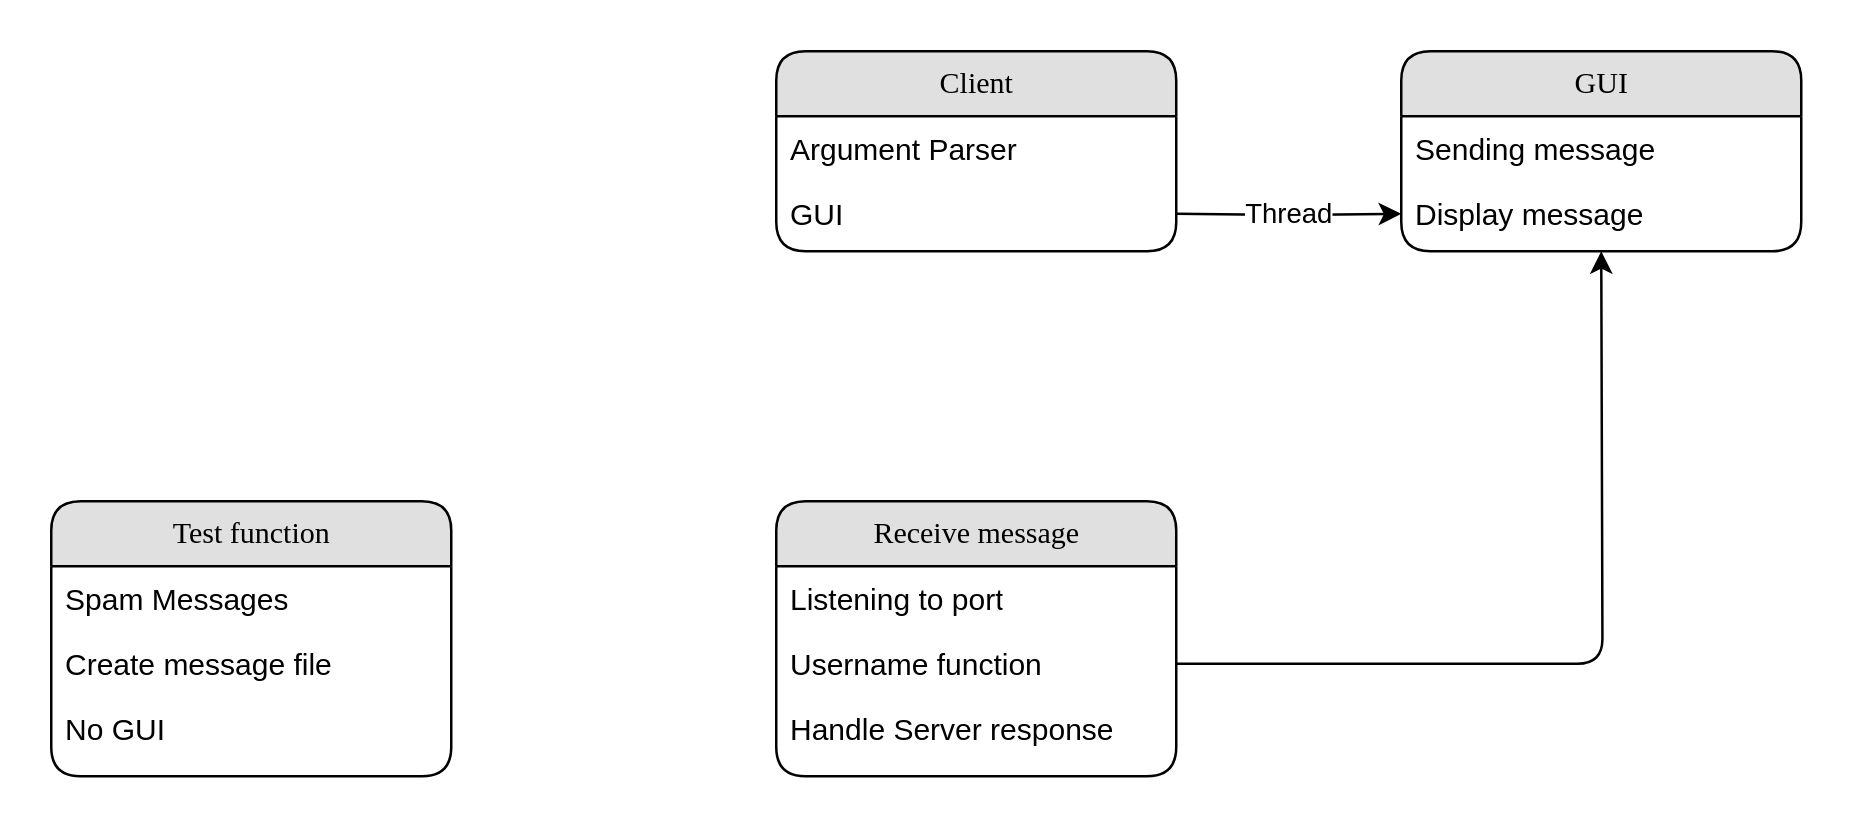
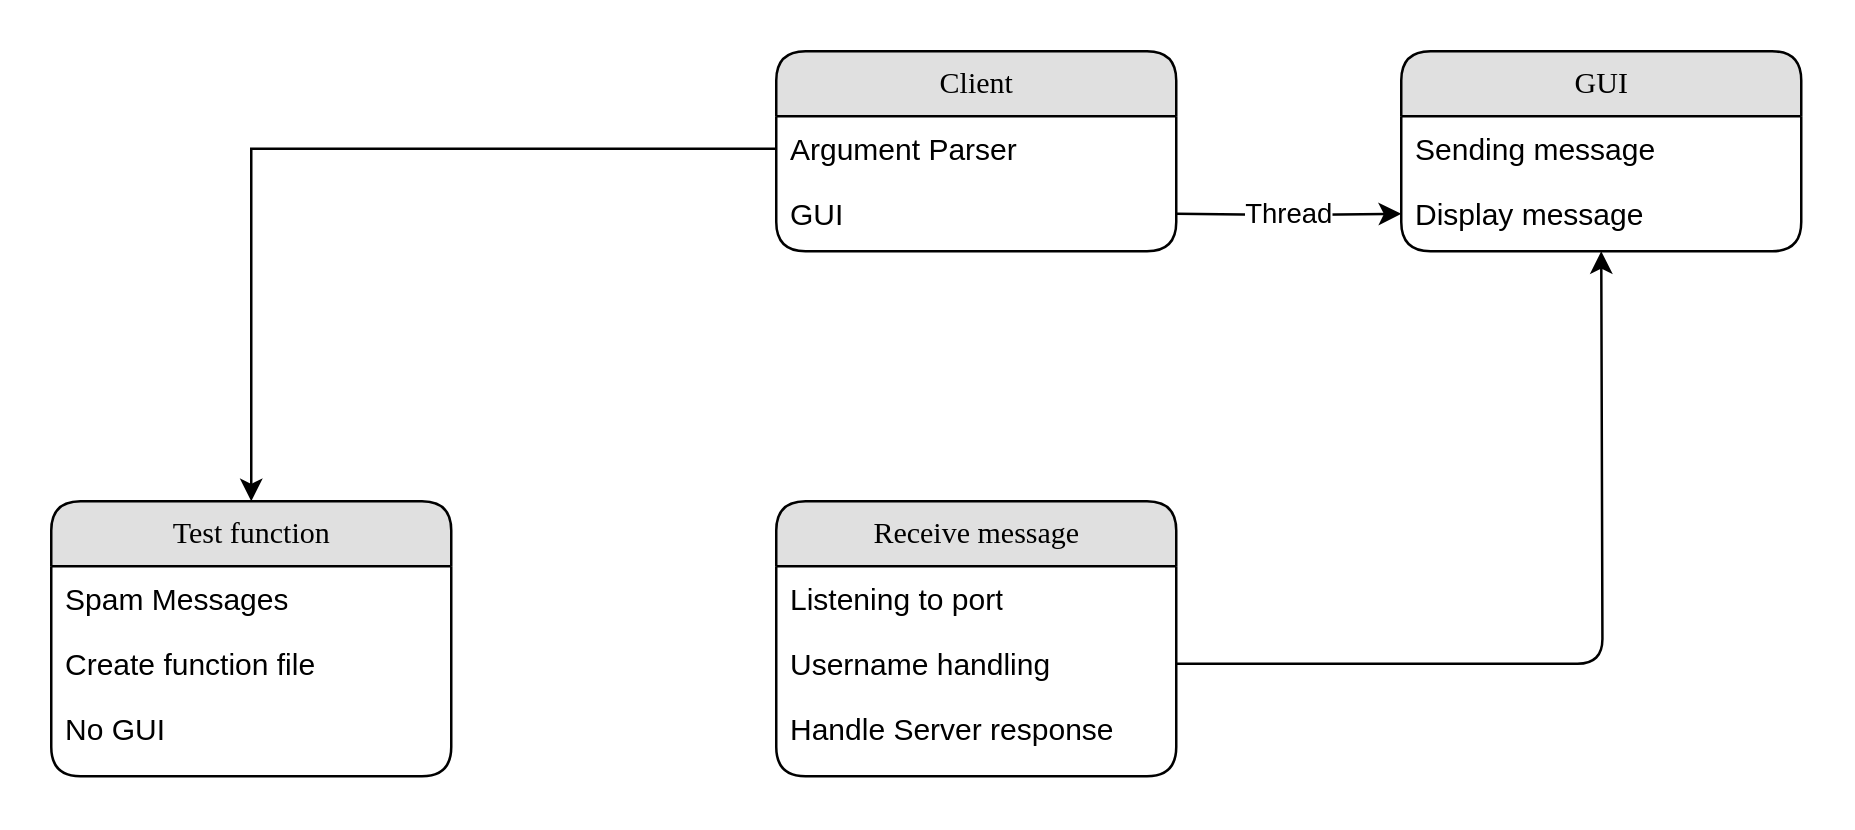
edge "Argument Parser" -> "Test function": added
node "Create message file": label "Create message file" -> "Create function file"
node "Username function": label "Username function" -> "Username handling"
